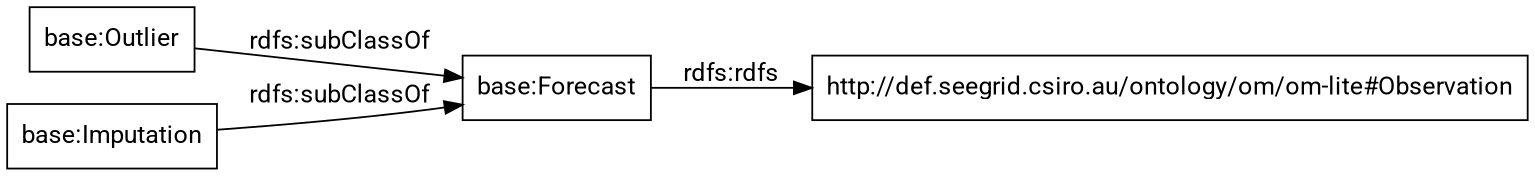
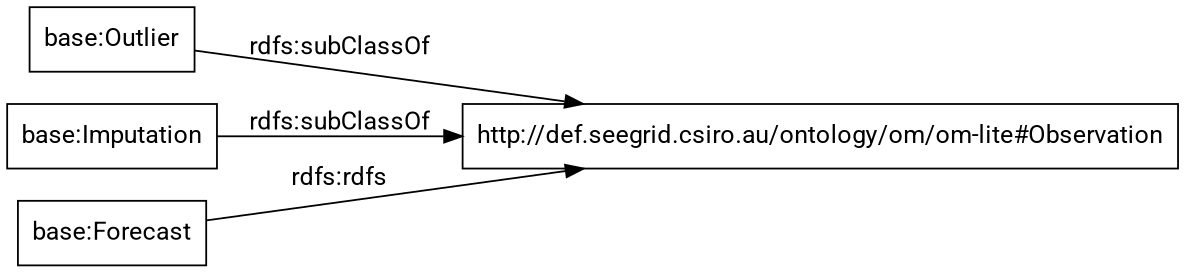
edge "base:Outlier" -> "base:Forecast": now "base:Outlier" -> "http://def.seegrid.csiro.au/ontology/om/om-lite#Observation"
edge "base:Imputation" -> "base:Forecast": now "base:Imputation" -> "http://def.seegrid.csiro.au/ontology/om/om-lite#Observation"
